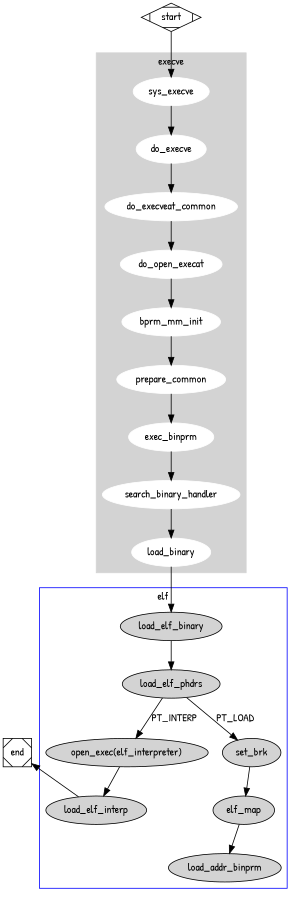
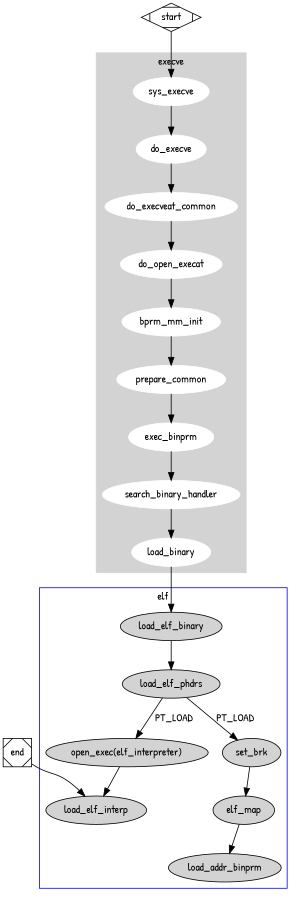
edge "load_elf_phdrs" -> "open_exec(elf_interpreter)": label "PT_INTERP" -> "PT_LOAD"
edge "load_elf_interp" -> "end": reversed
